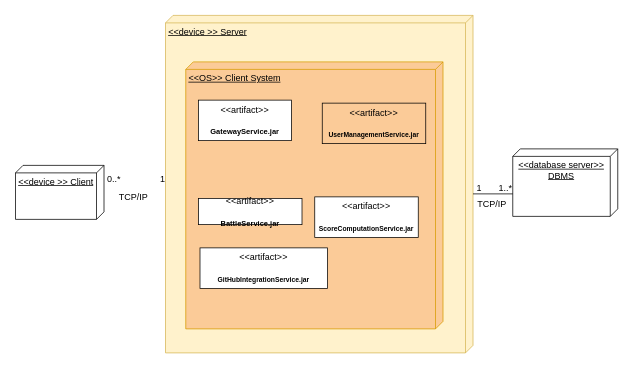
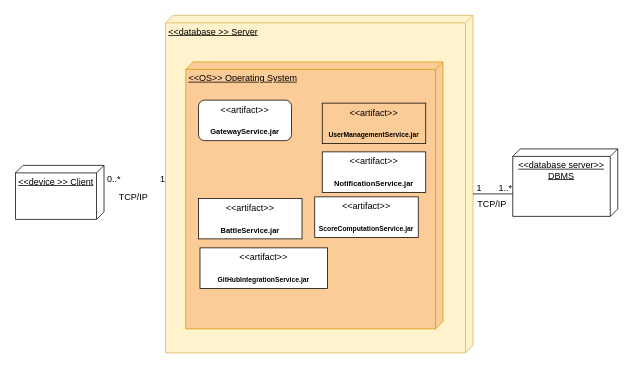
node "<<device >> Server": label "<<device >> Server" -> "<<database >> Server"
node "<<OS>> Client System": label "<<OS>> Client System" -> "<<OS>> Operating System"
node "<<artifact>> GatewayService.jar": shape rectangle -> rounded rectangle
node "<<artifact>> NotificationService.jar": added
node "<<artifact>> BattleService.jar": size 104x26 -> 104x41
